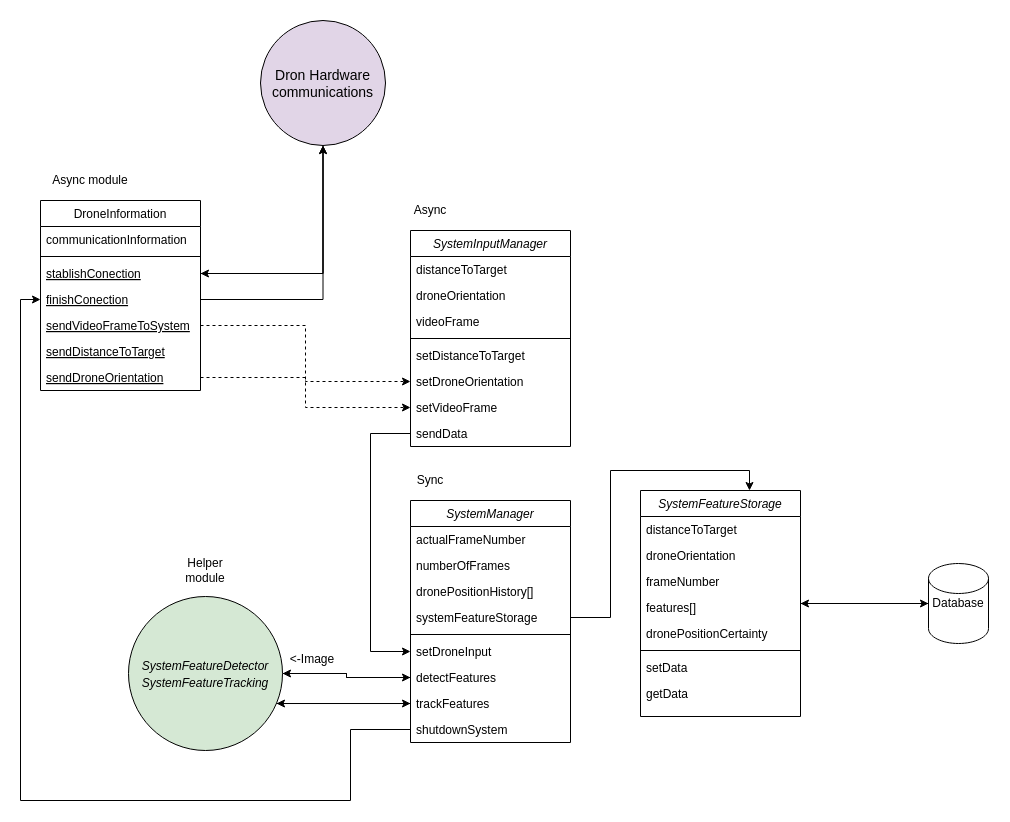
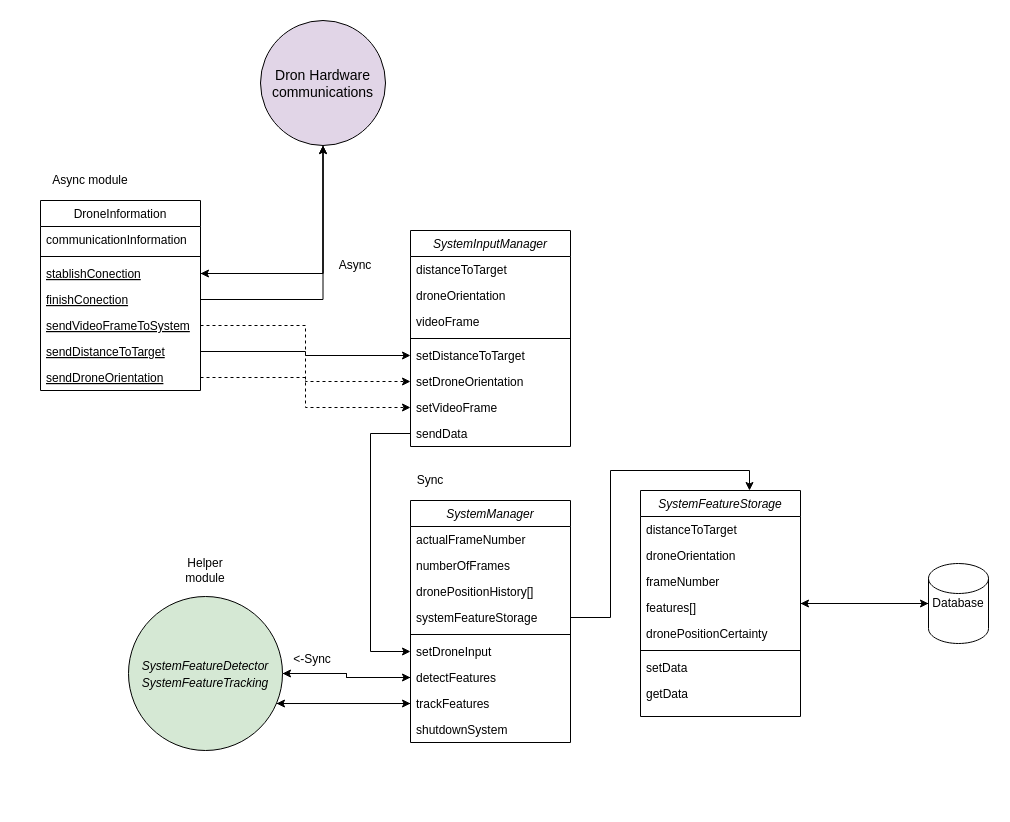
node "Async": moved (431, 211) -> (356, 266)
edge "sendDistanceToTarget" -> "setDistanceToTarget": added
node "<-Image": label "<-Image" -> "<-Sync"
edge "shutdownSystem" -> "finishConection": removed
